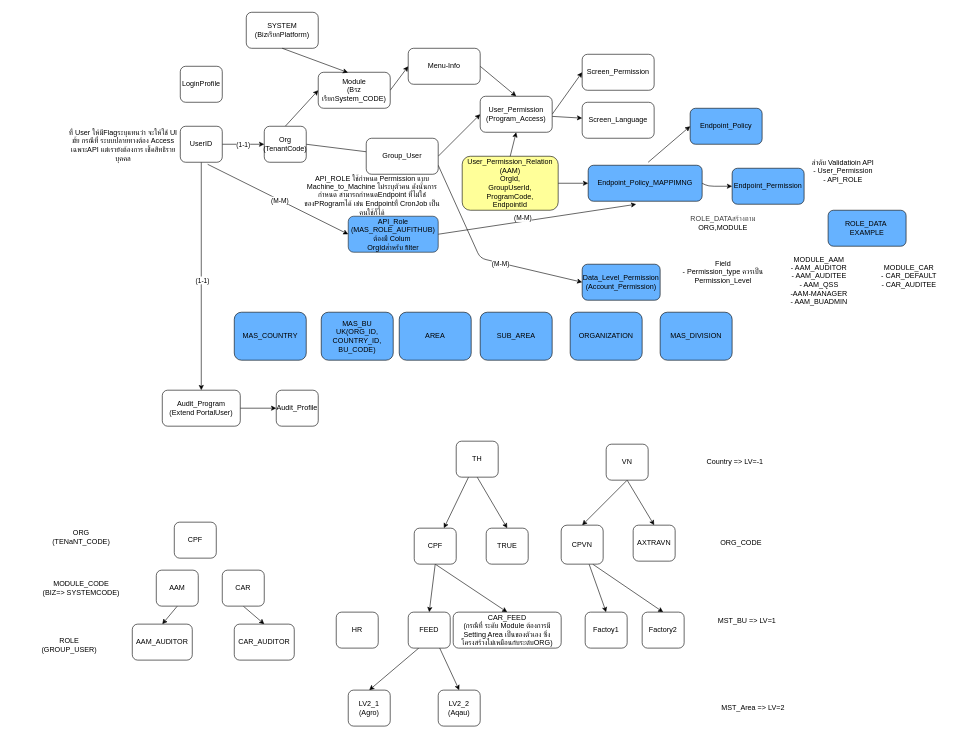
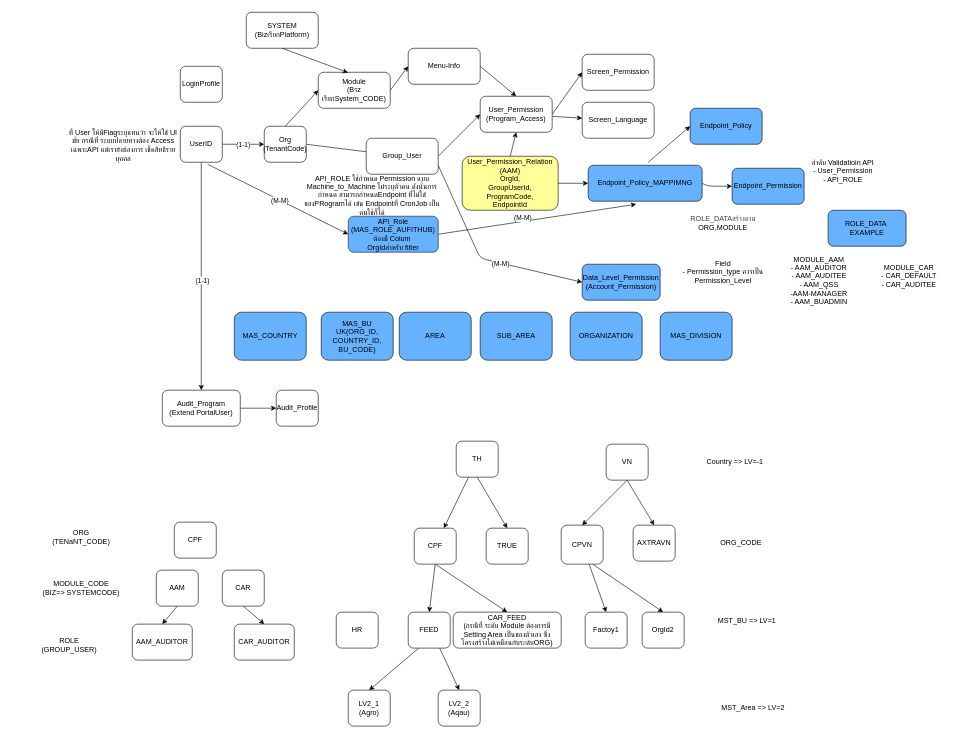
node "Factory2": label "Factory2" -> "OrgId2"
